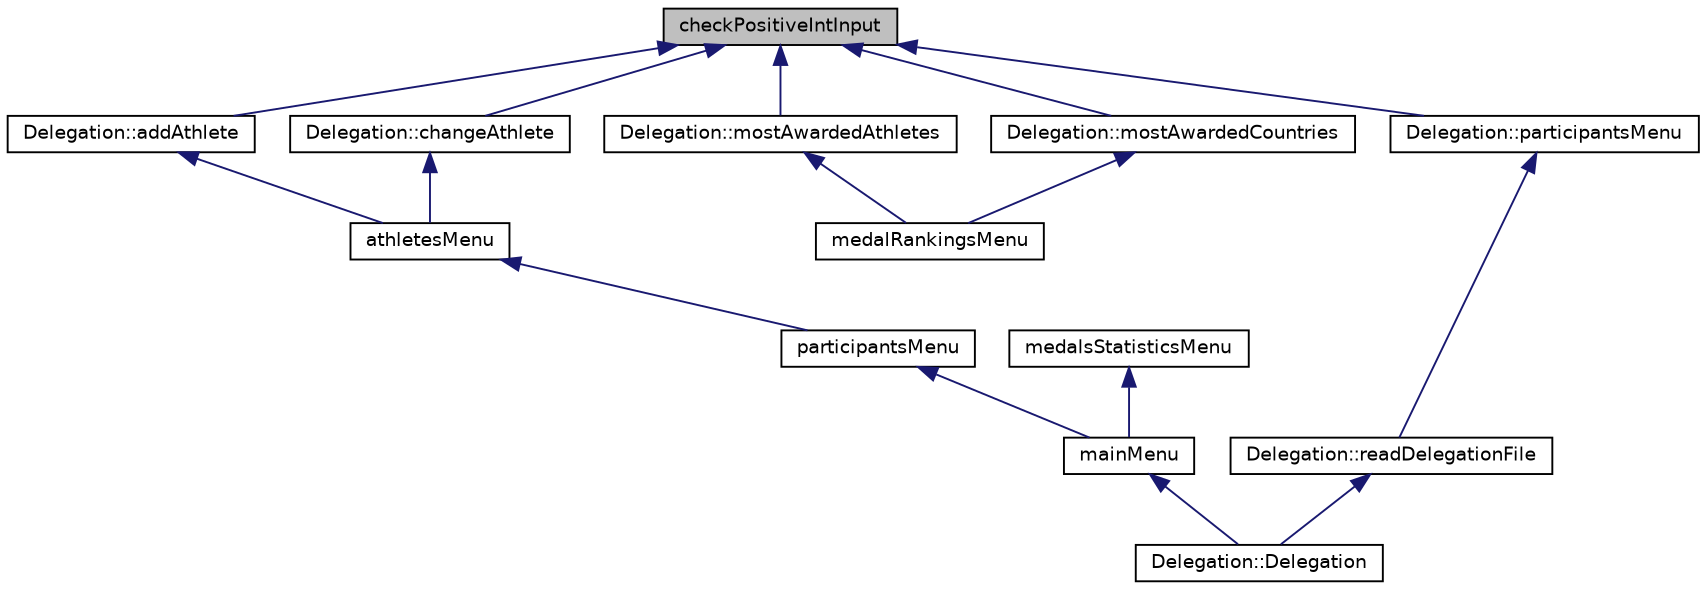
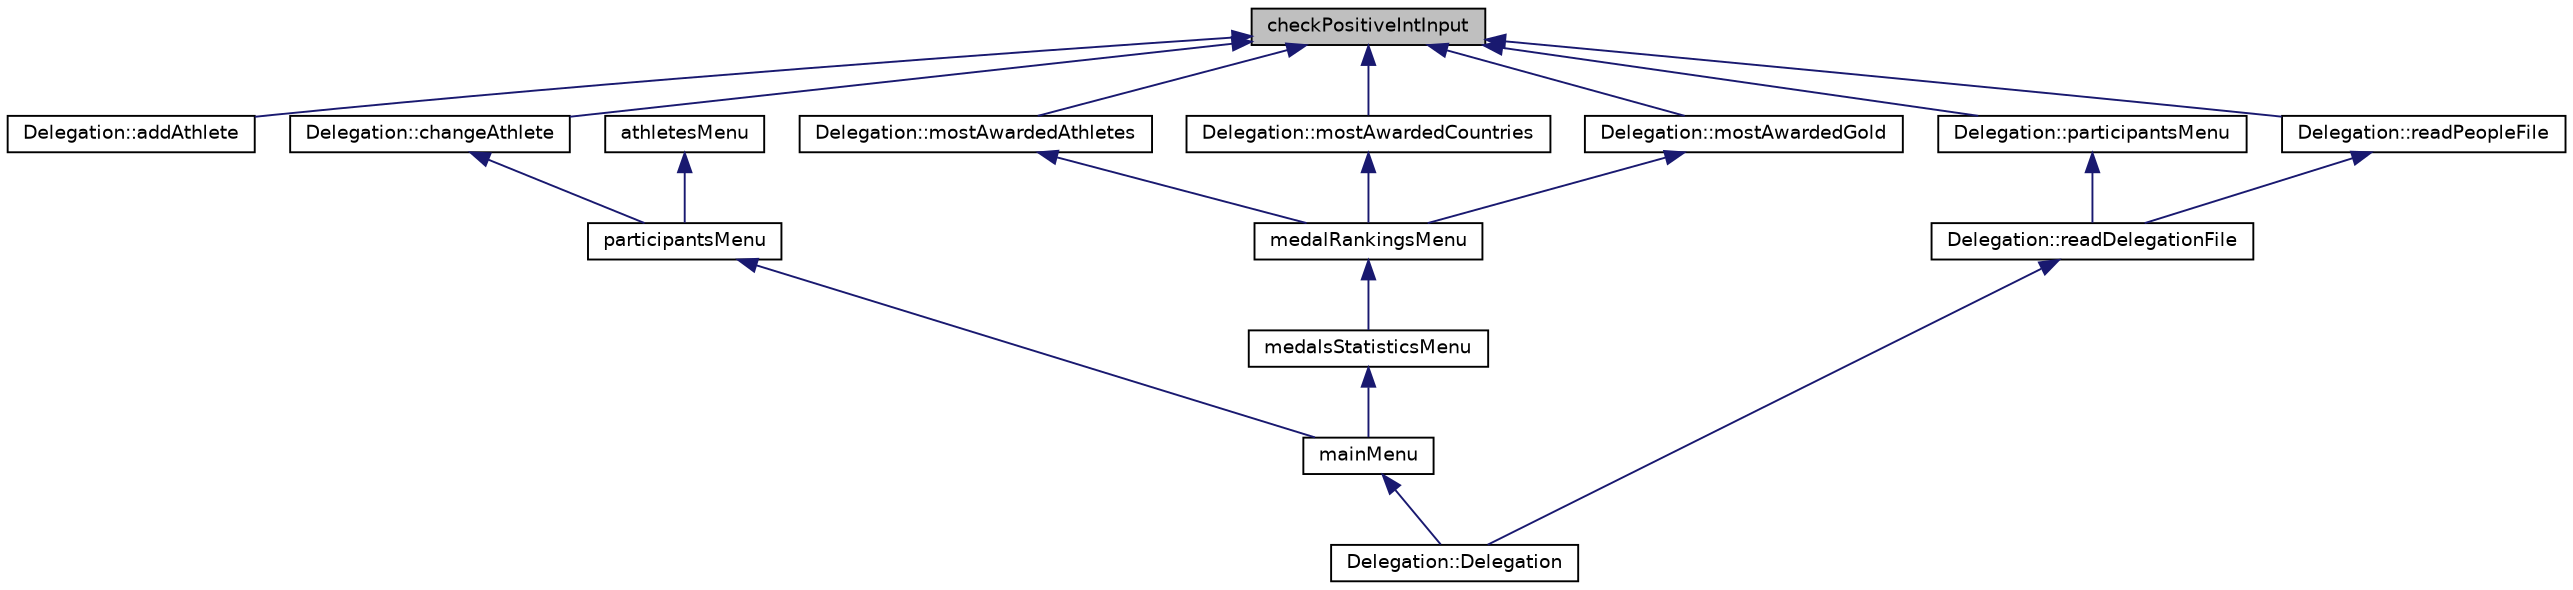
node "Delegation::mostAwardedGold": added
node "Delegation::readPeopleFile": added
edge "athletesMenu" -> "Delegation::addAthlete": removed
edge "athletesMenu" -> "Delegation::changeAthlete": now "participantsMenu" -> "Delegation::changeAthlete"
edge "medalsStatisticsMenu" -> "medalRankingsMenu": added
